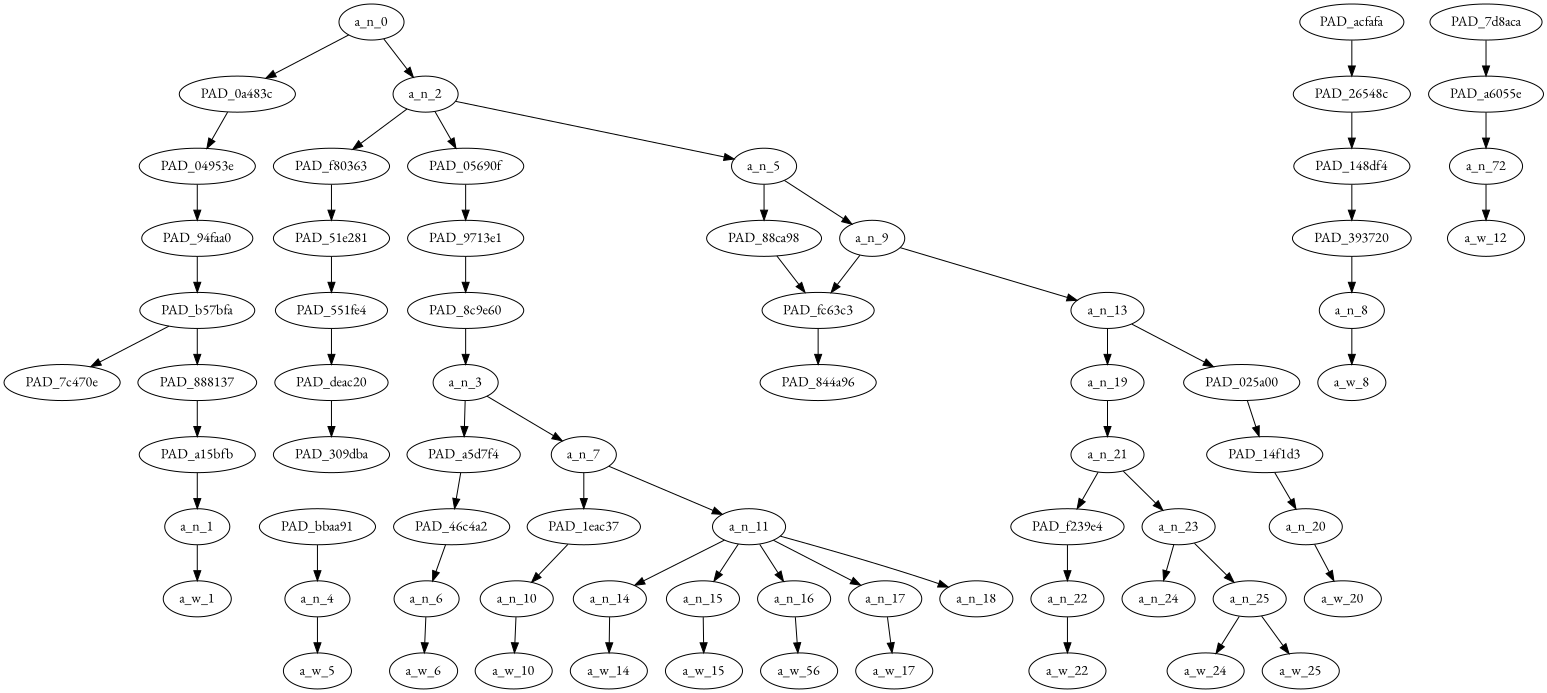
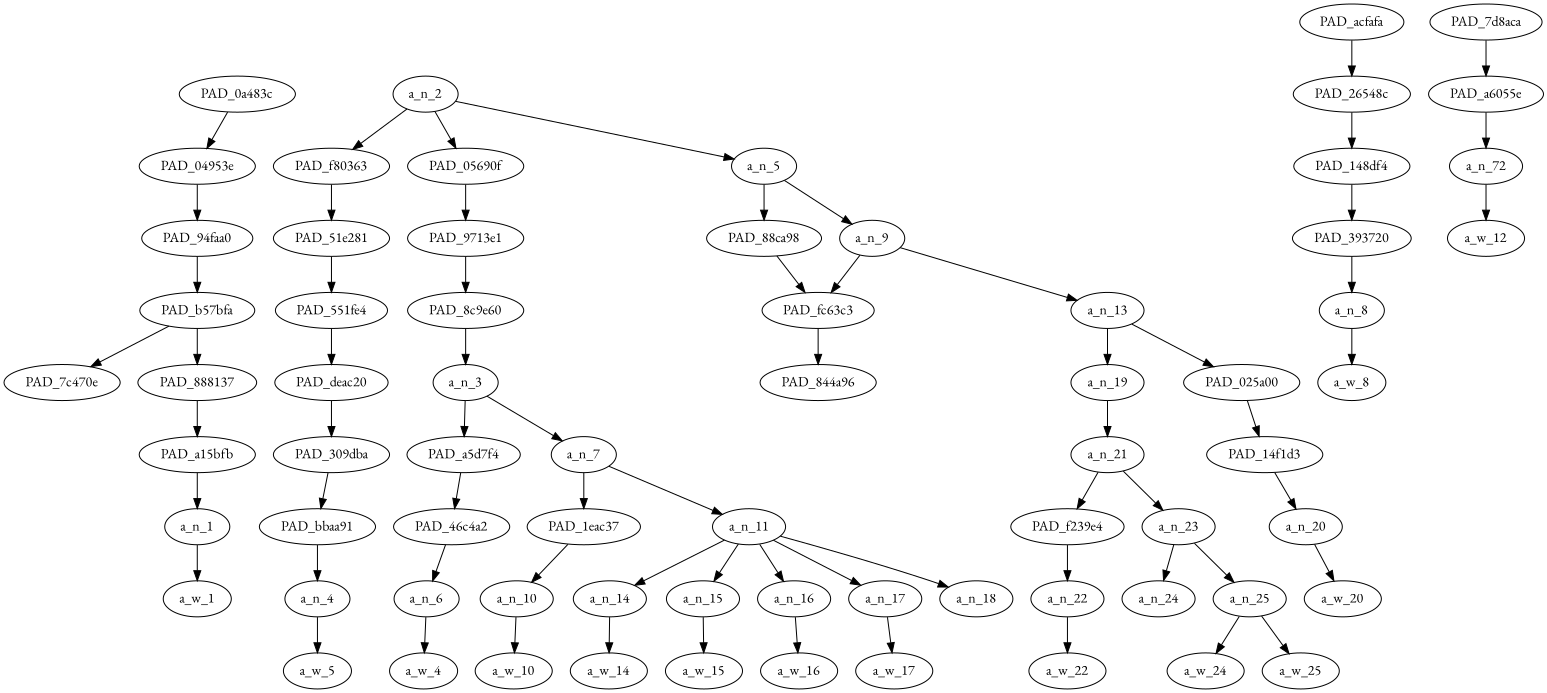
node "a_n_0": removed
edge "PAD_309dba" -> "PAD_bbaa91": added
node "a_w_6": label "a_w_6" -> "a_w_4"
node "a_w_56": label "a_w_56" -> "a_w_16"
